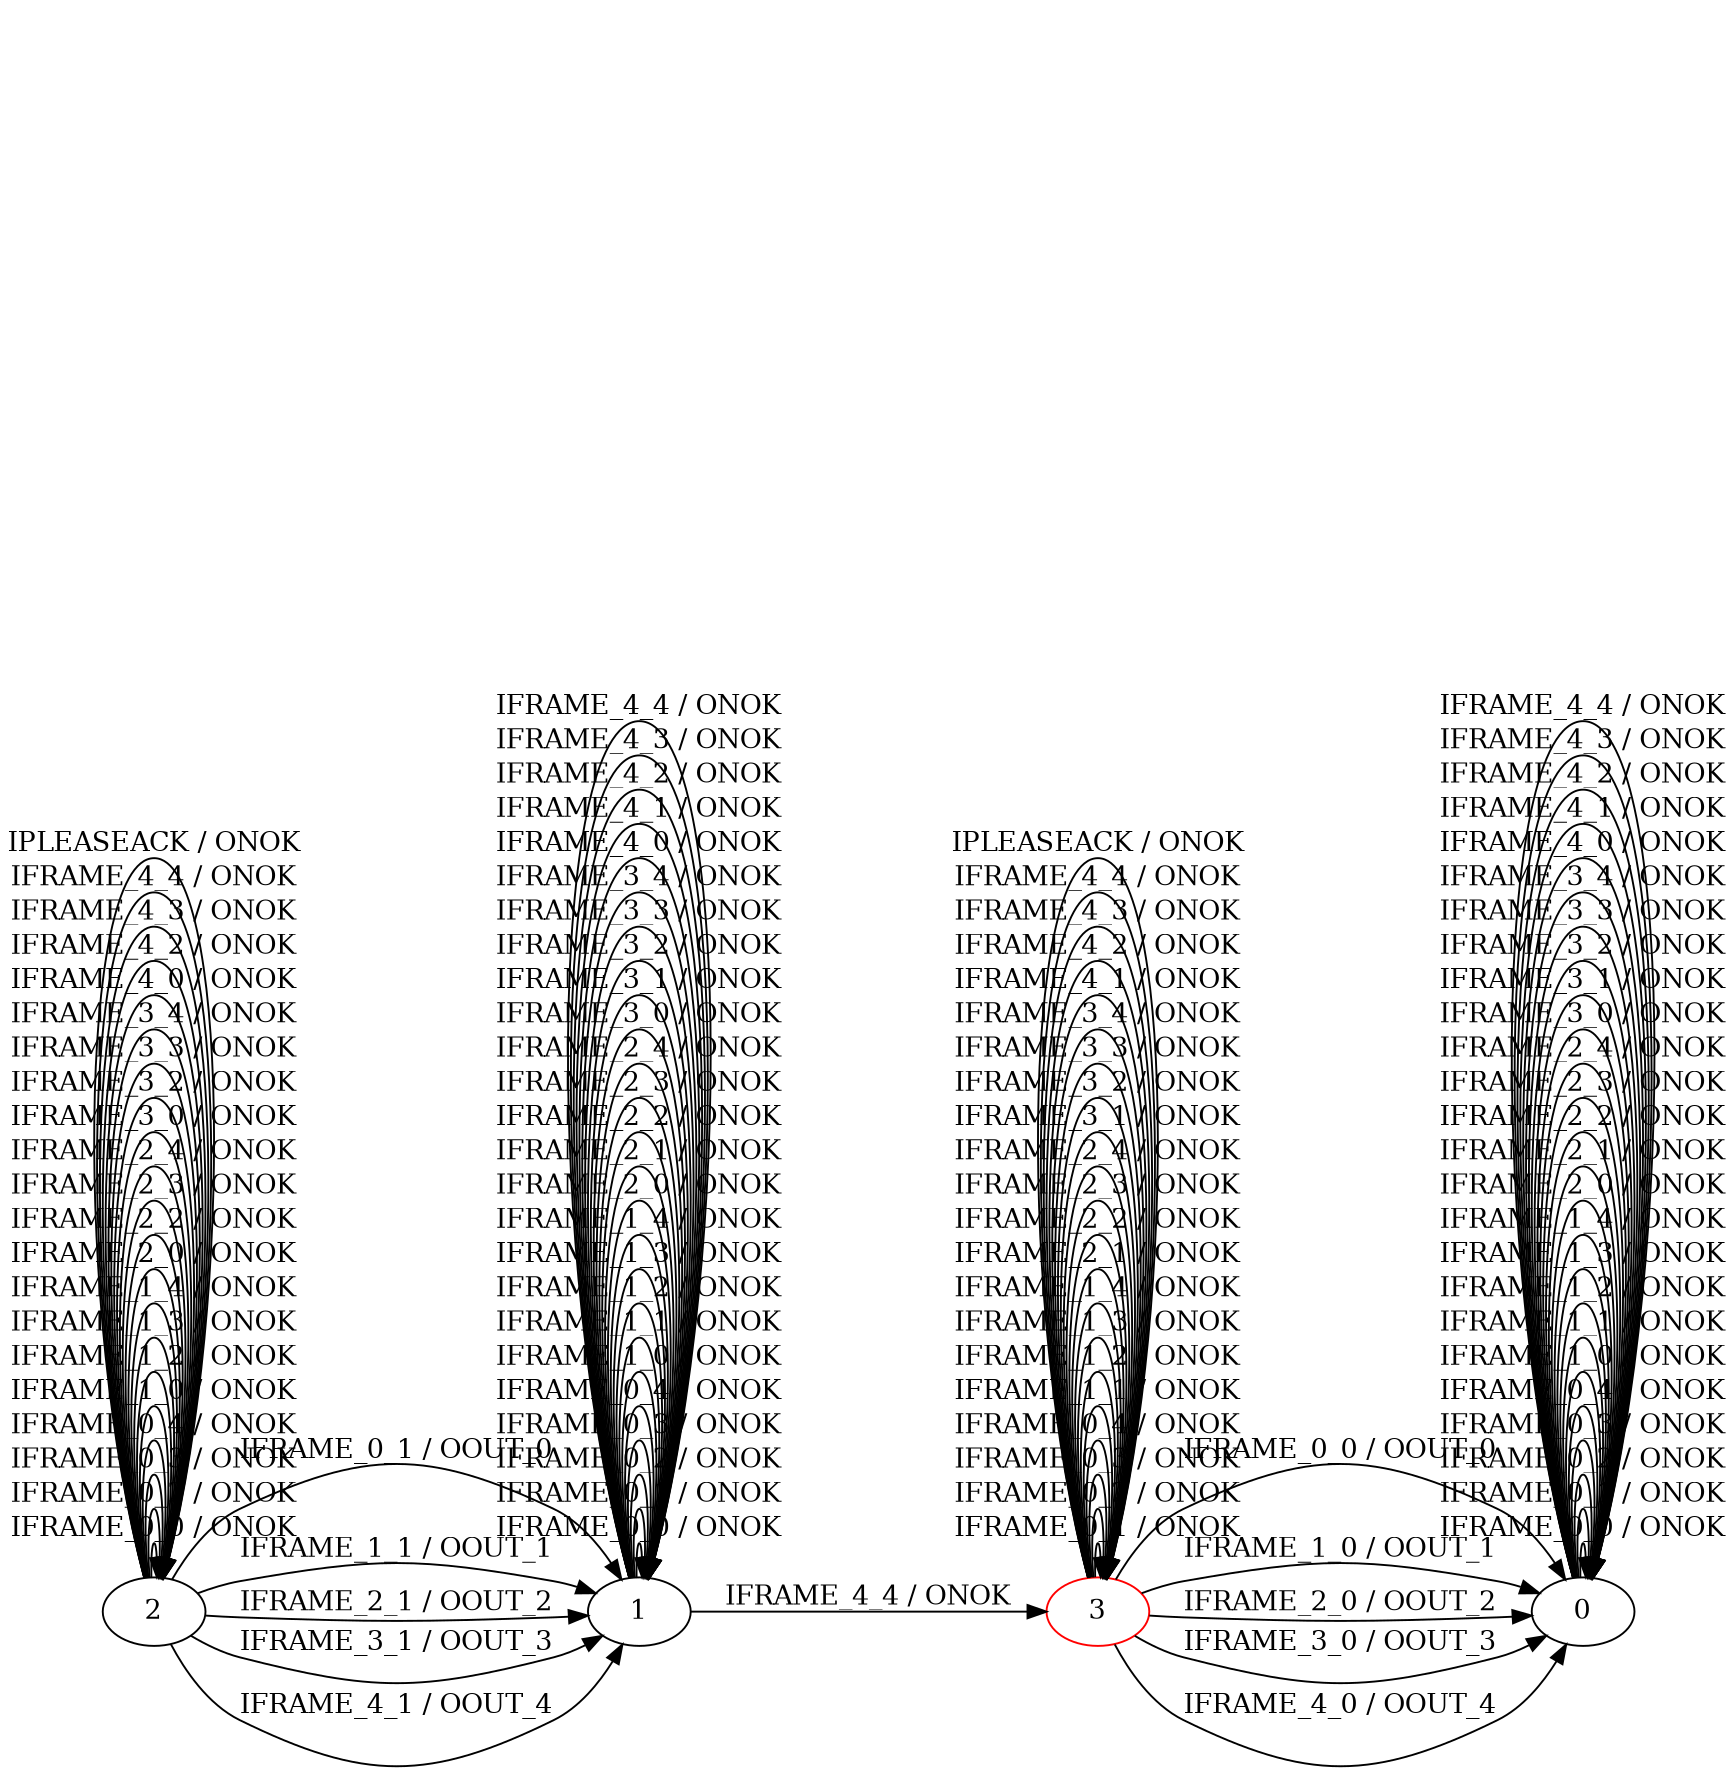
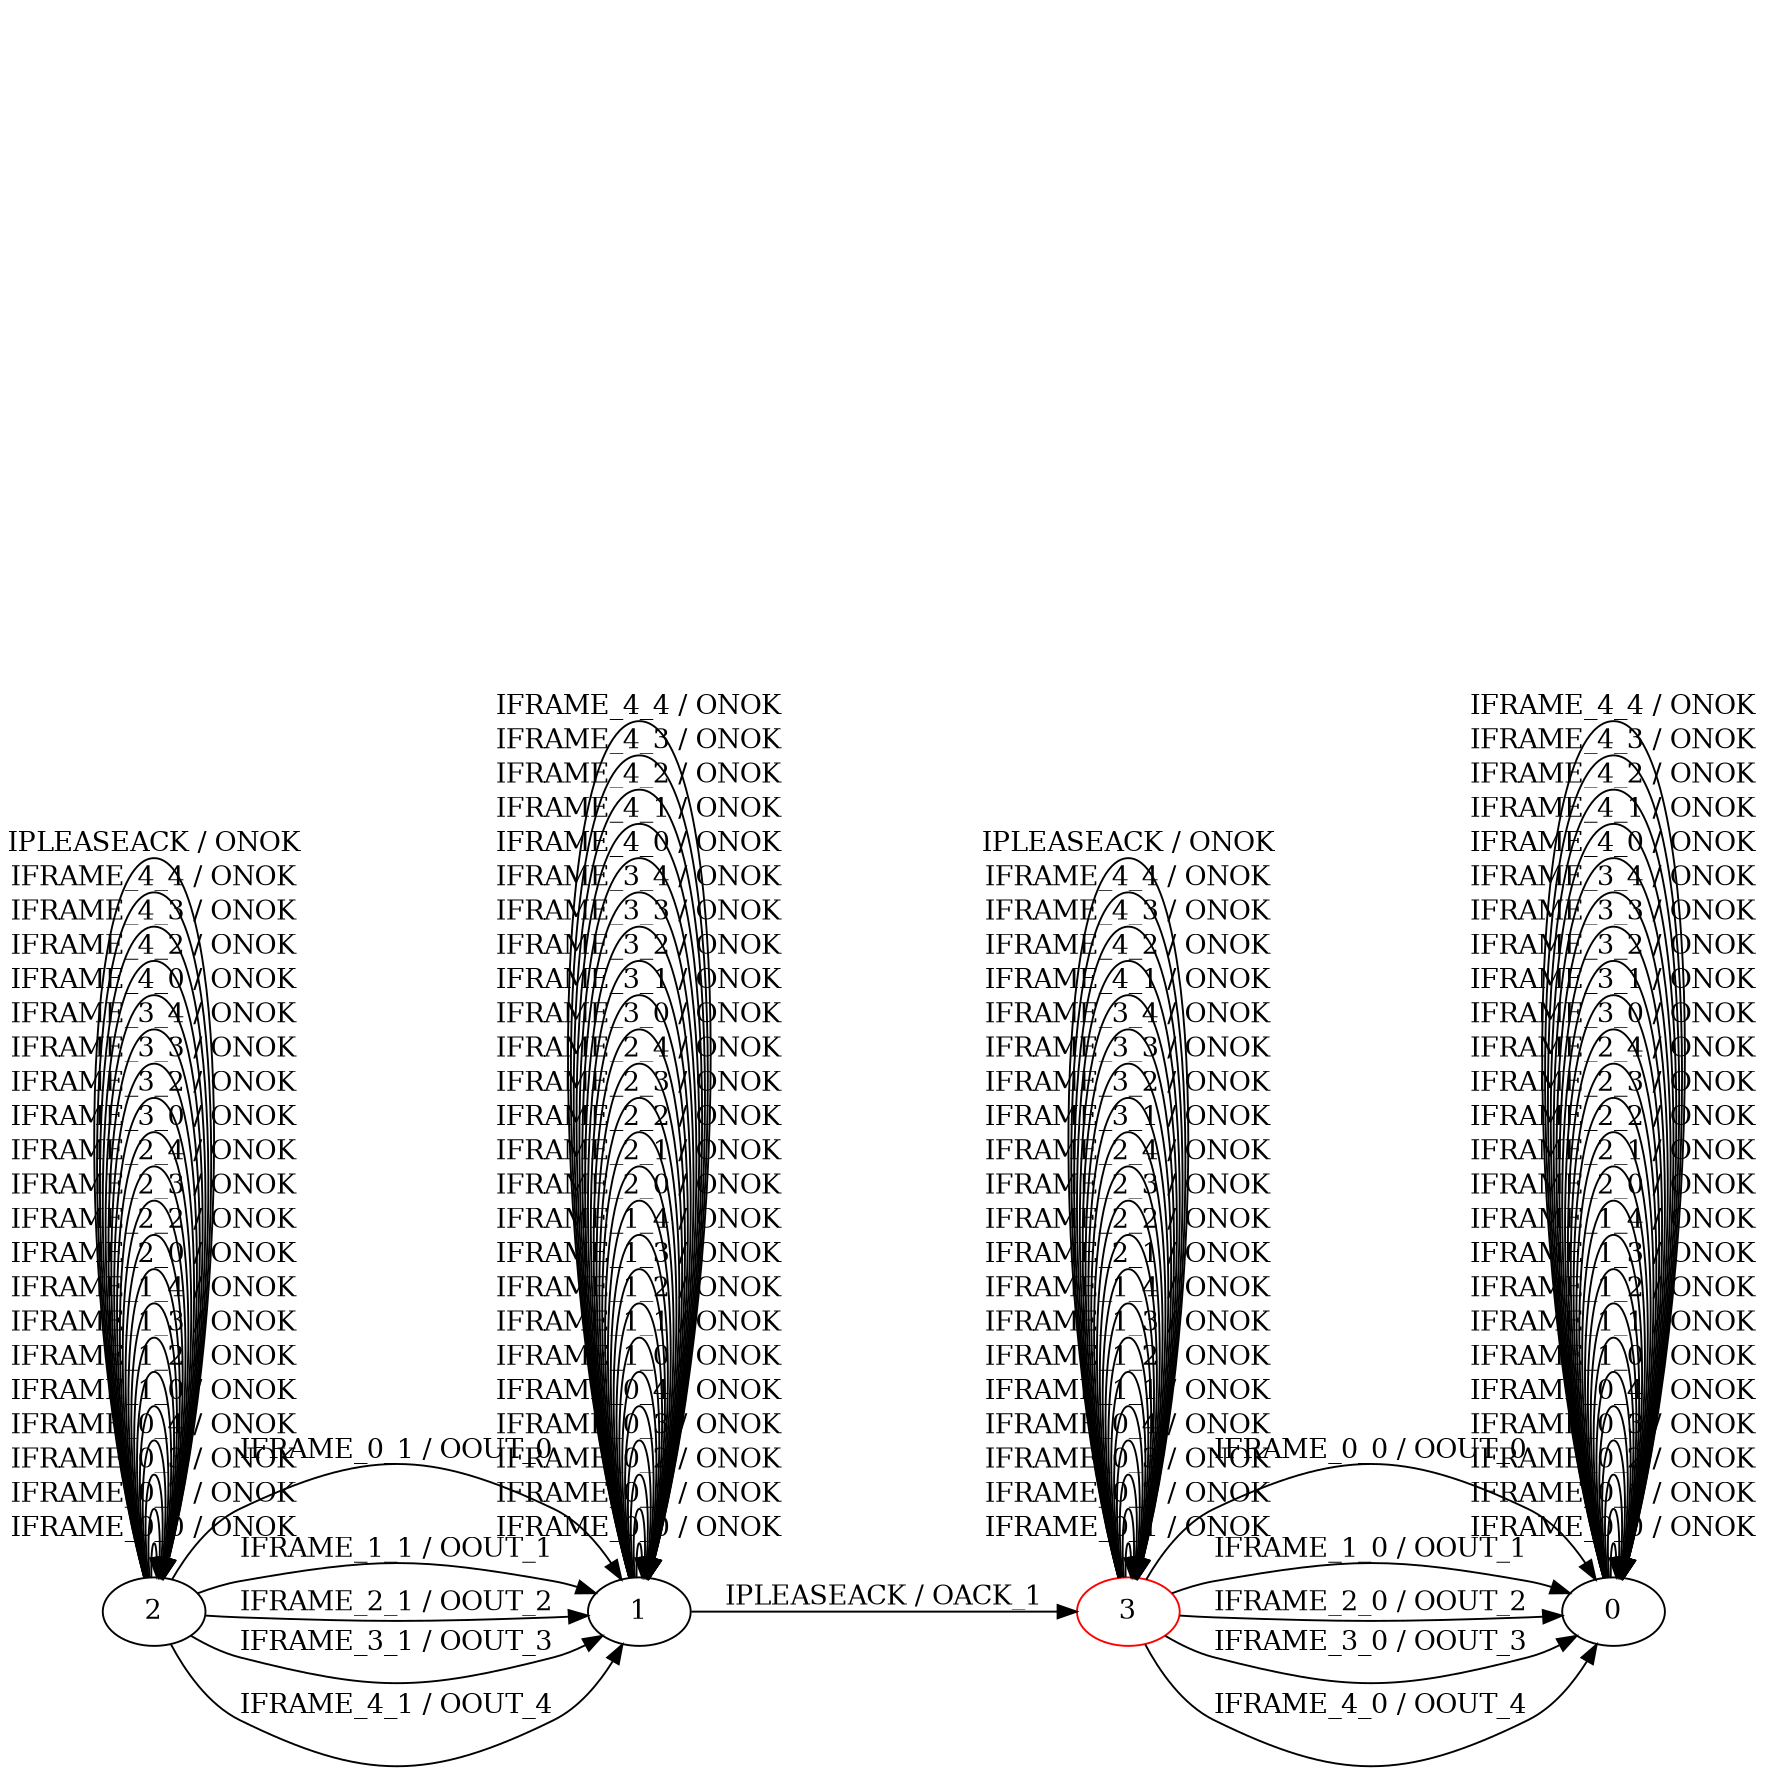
edge "1" -> "3": label "IFRAME_4_4 / ONOK" -> "IPLEASEACK / OACK_1"
